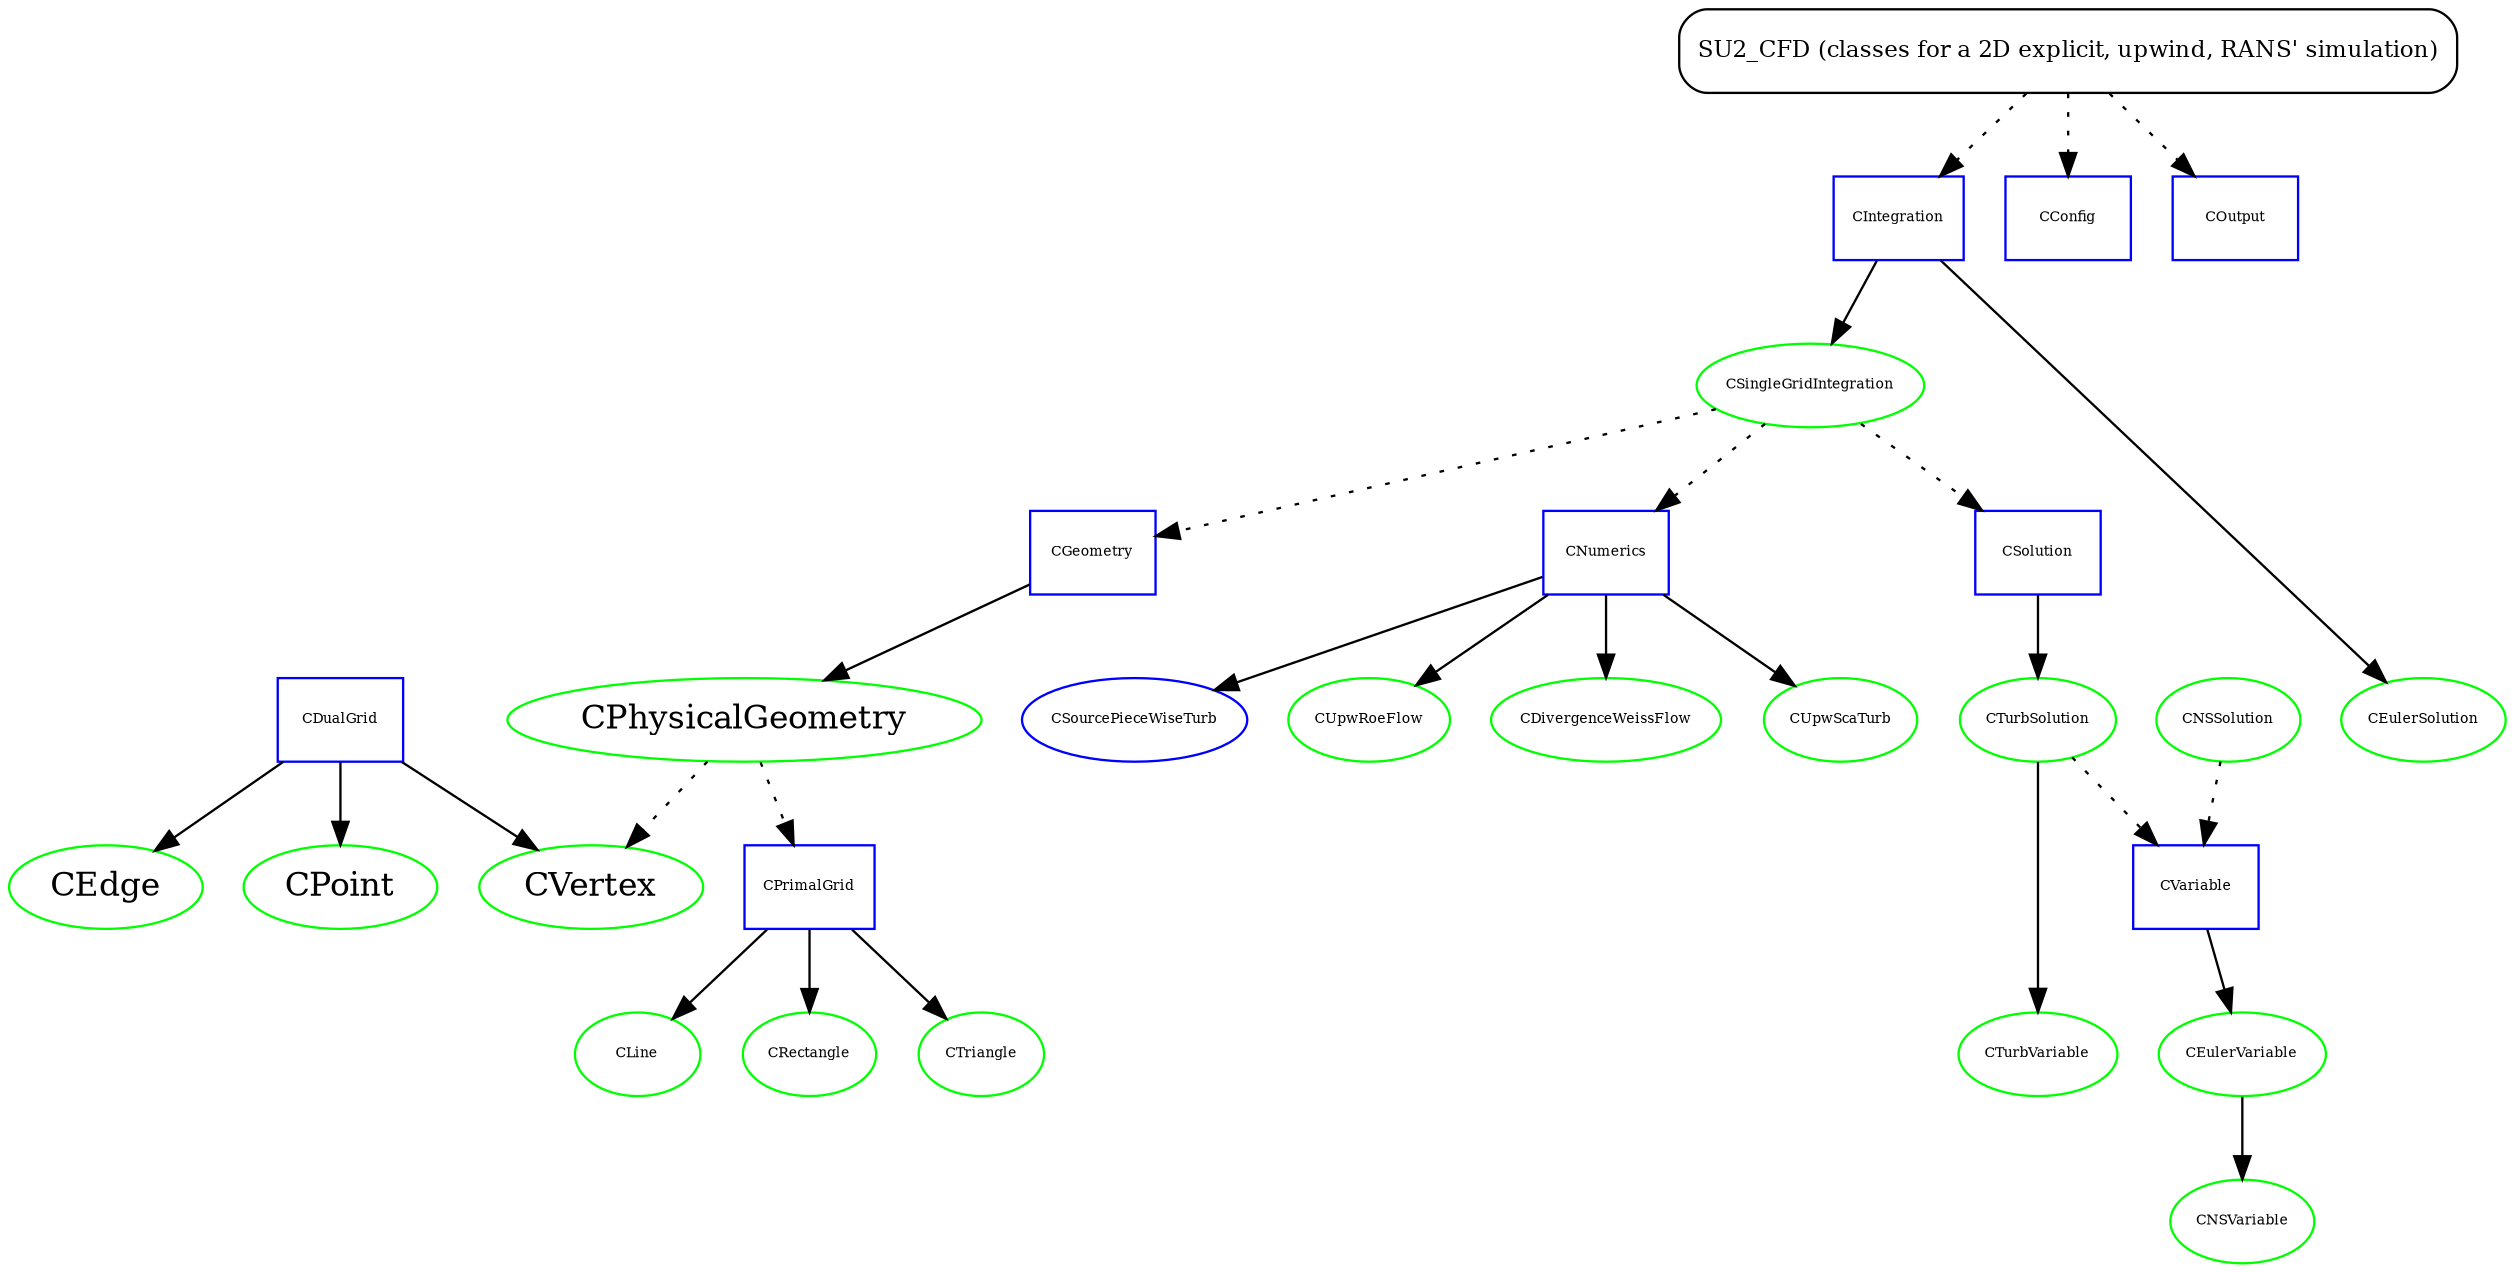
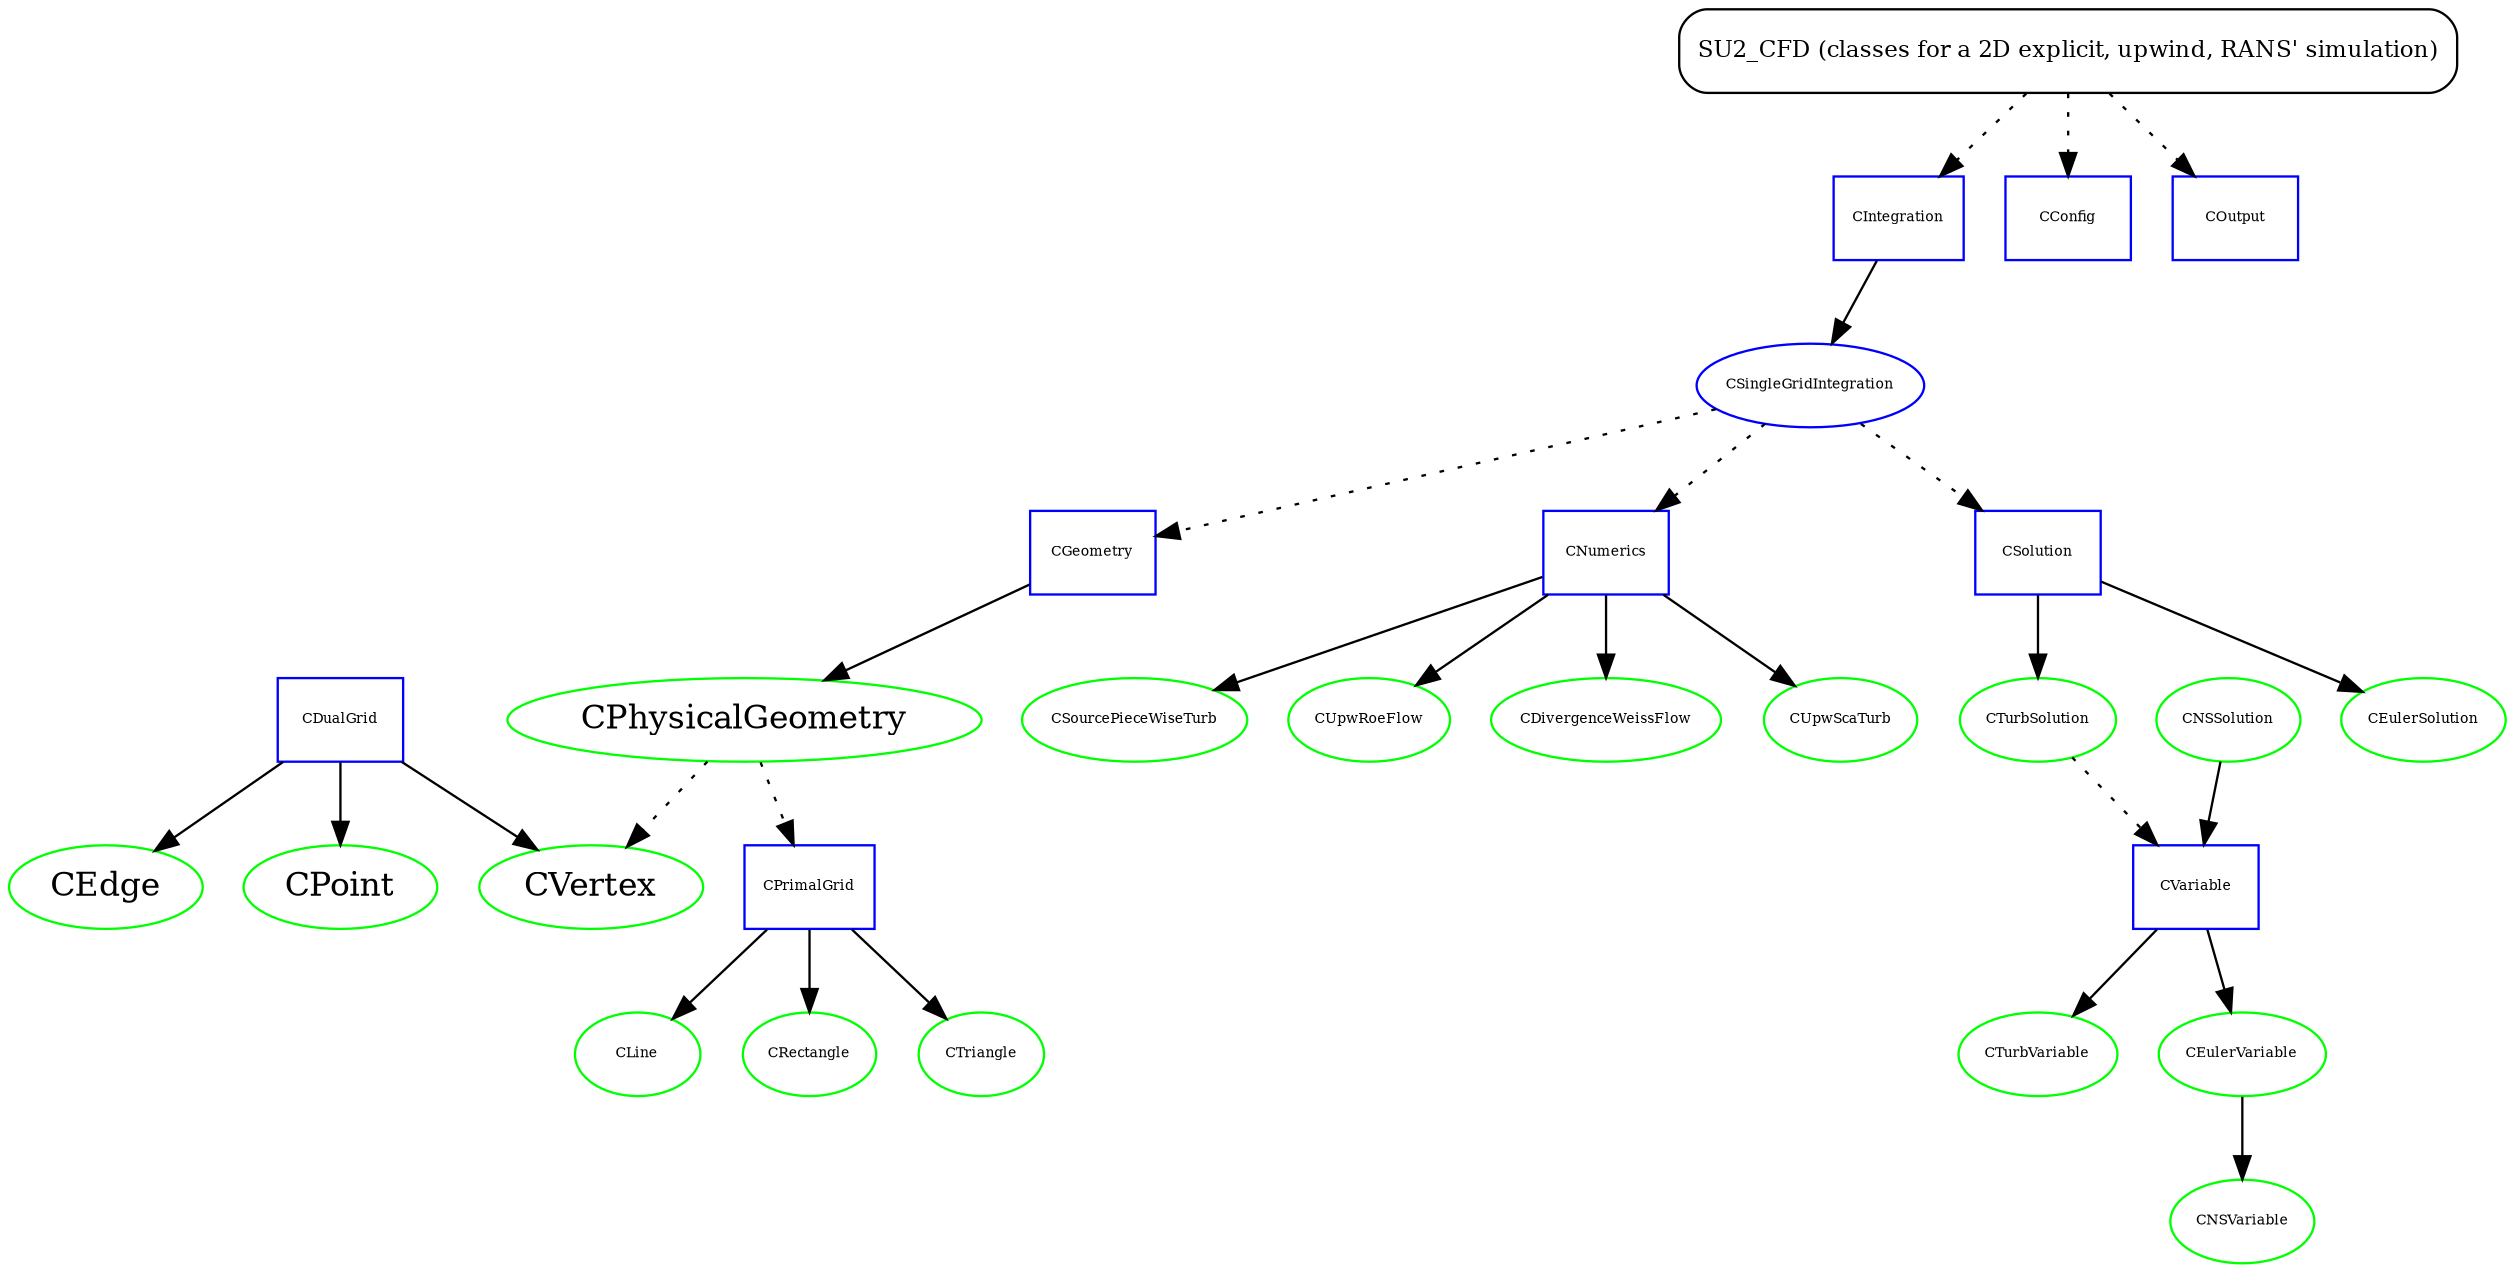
node "CSingleGridIntegration": color green -> blue
edge "CIntegration" -> "CEulerSolution": now "CSolution" -> "CEulerSolution"
node "CSourcePieceWiseTurb": color blue -> green
edge "CNSSolution" -> "CVariable": style dotted -> solid
edge "CTurbSolution" -> "CTurbVariable": now "CVariable" -> "CTurbVariable"
